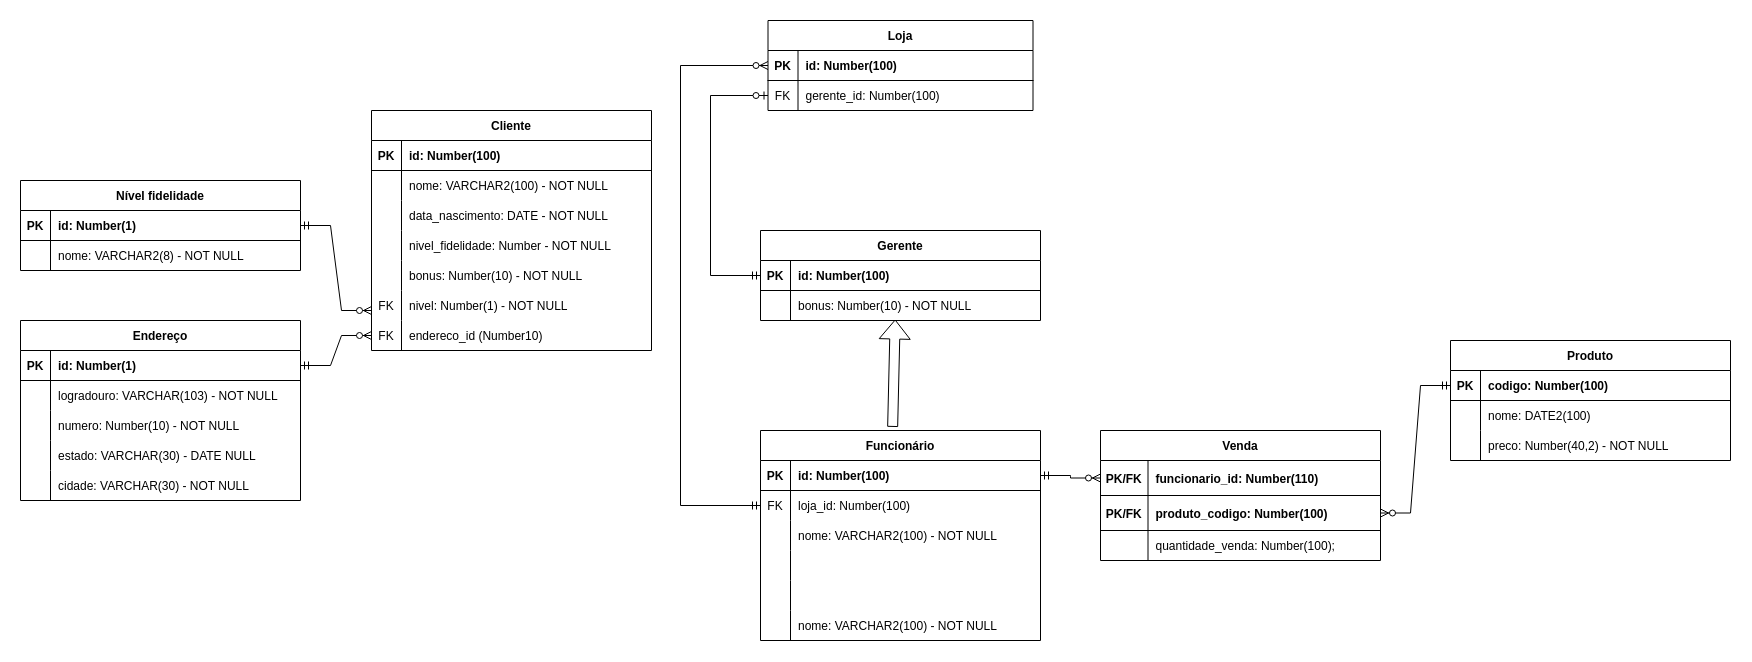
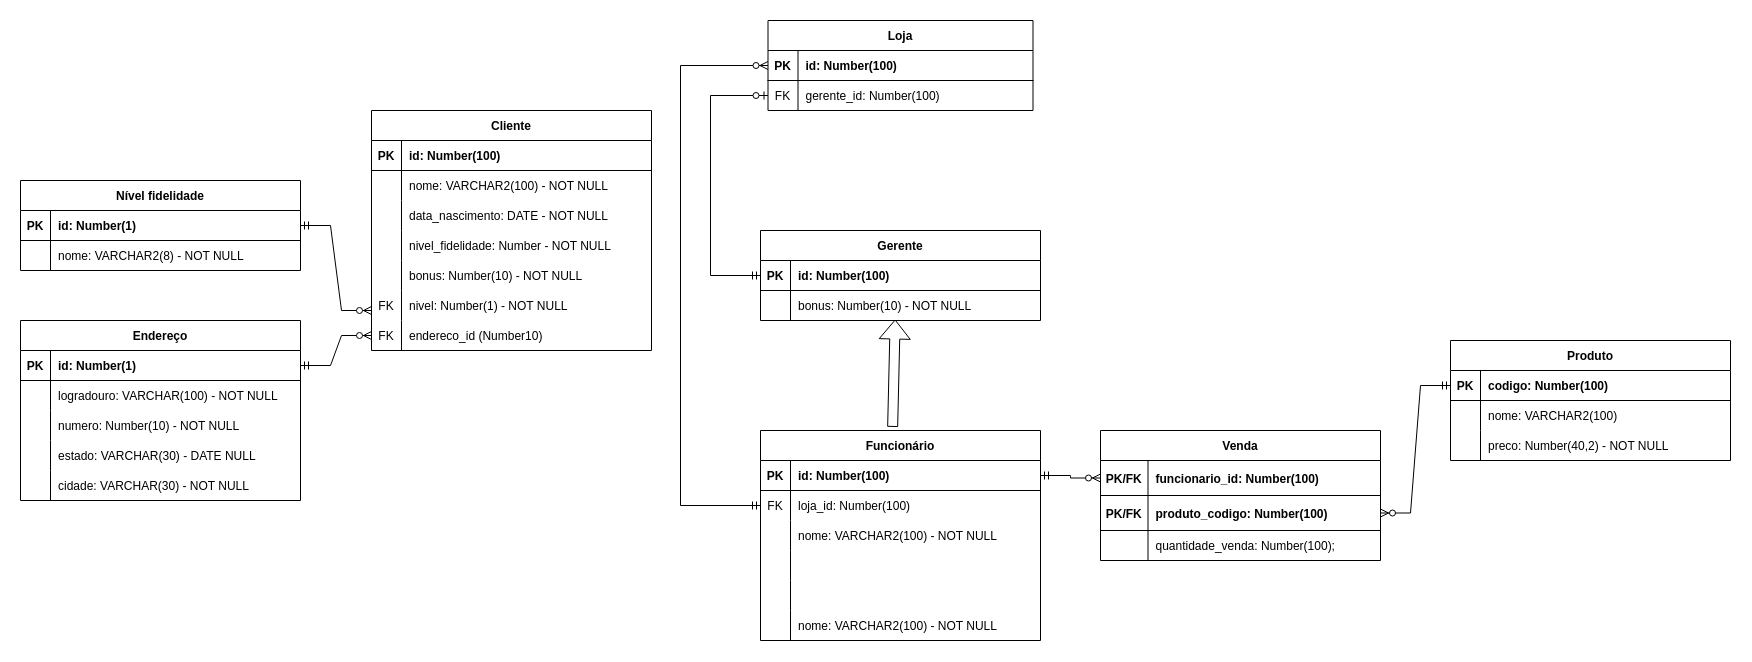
node "logradouro: VARCHAR(103) - NOT NULL": label "logradouro: VARCHAR(103) - NOT NULL" -> "logradouro: VARCHAR(100) - NOT NULL"
node "nome: DATE2(100)": label "nome: DATE2(100)" -> "nome: VARCHAR2(100)"
node "funcionario_id: Number(110)": label "funcionario_id: Number(110)" -> "funcionario_id: Number(100)"
